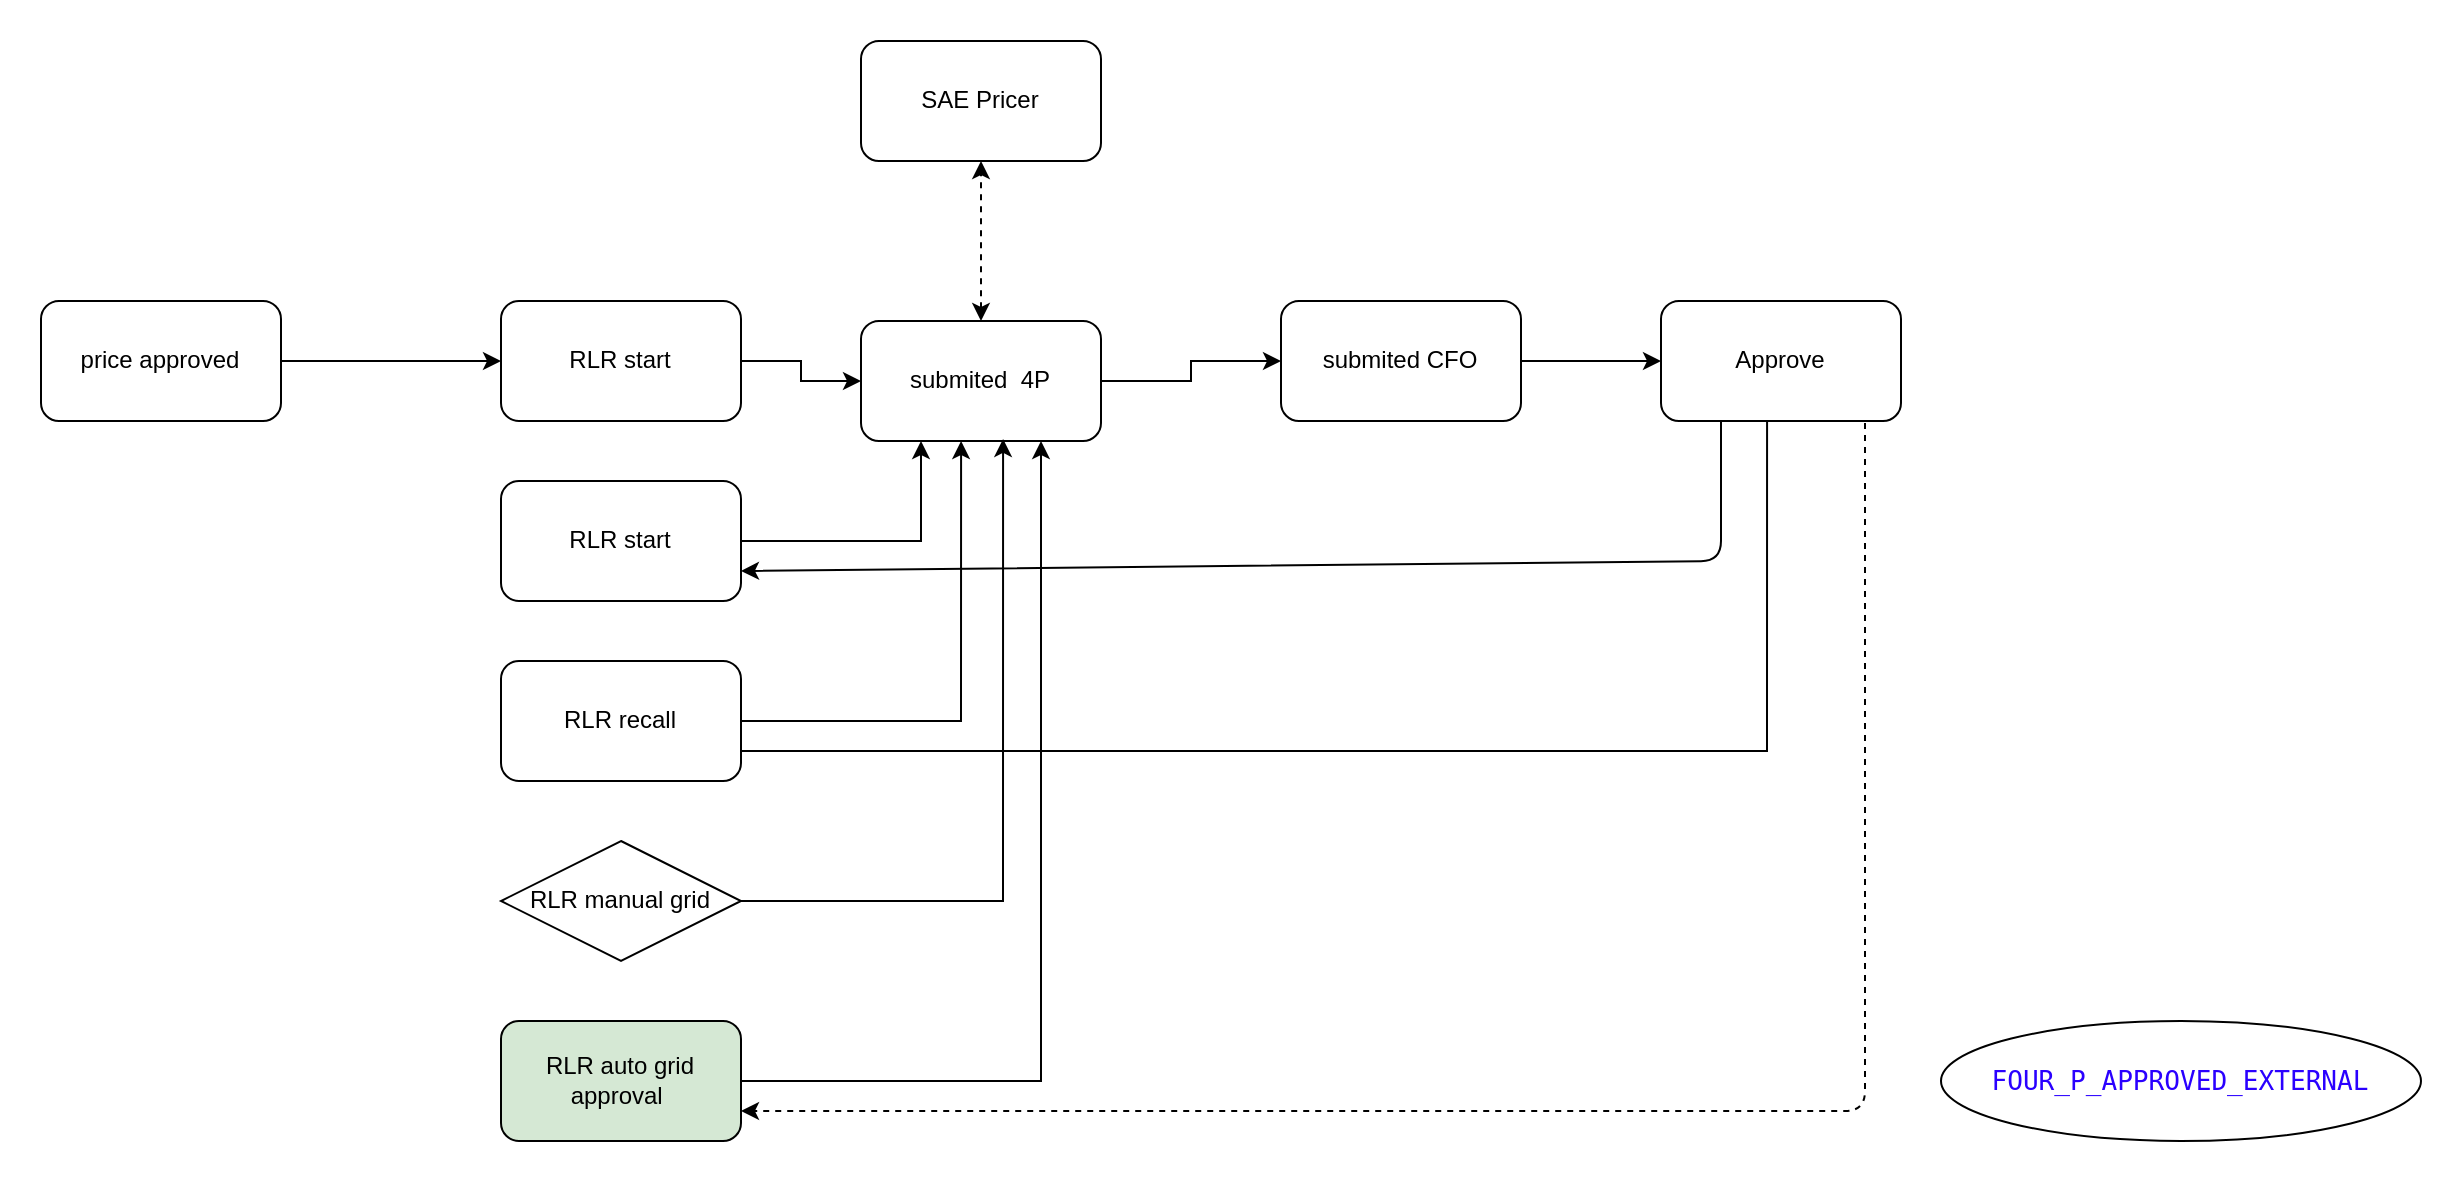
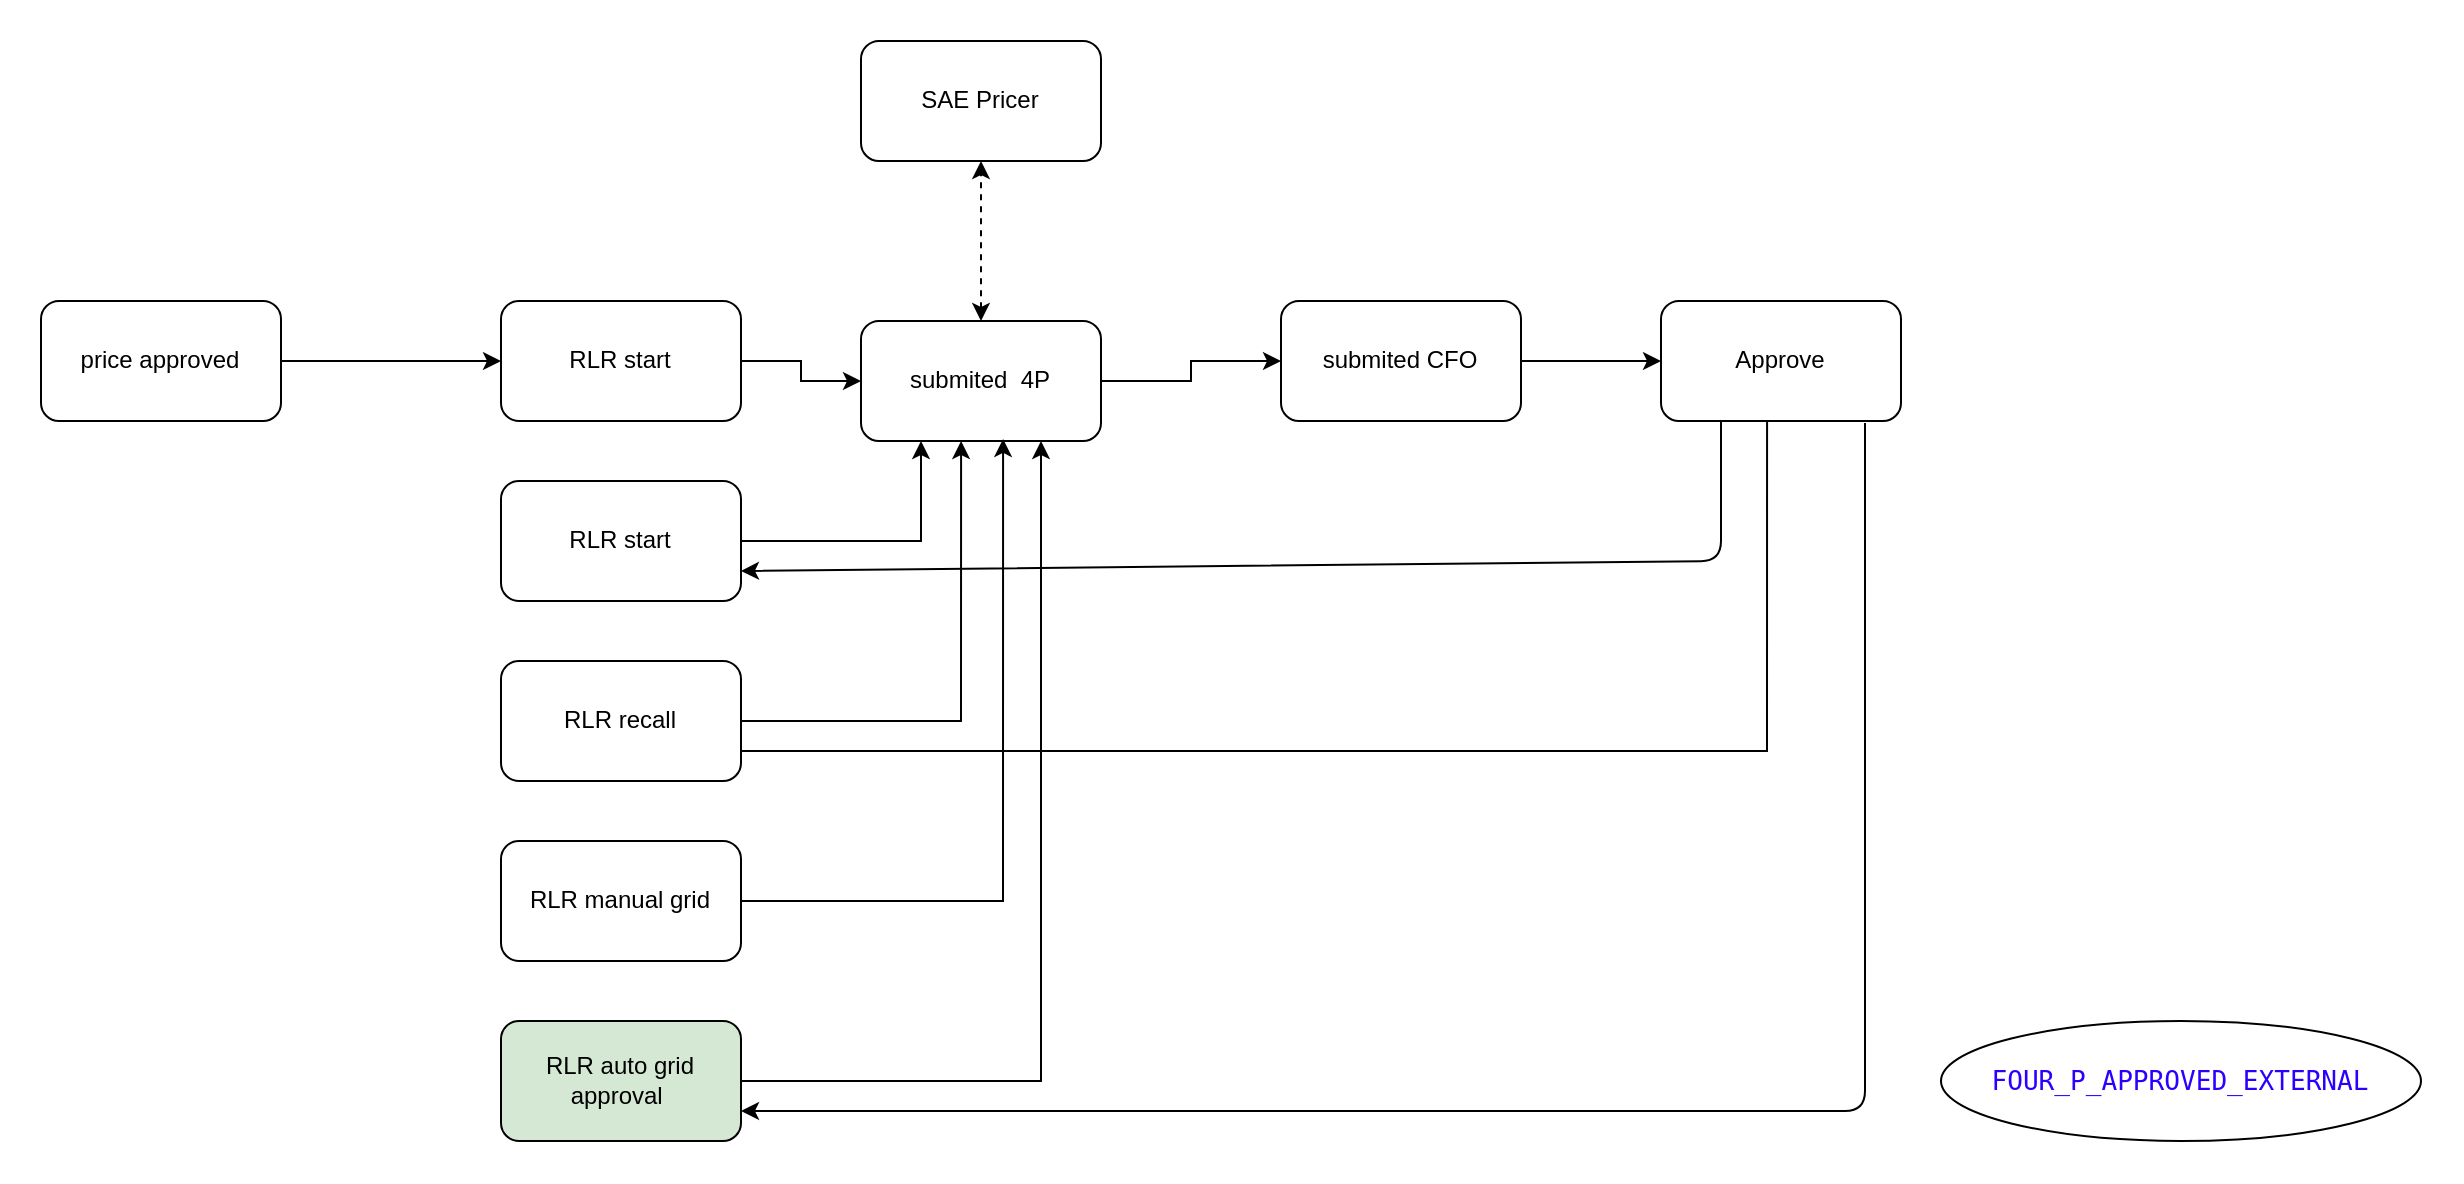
node "RLR manual grid": shape diamond -> rounded rectangle
edge "Approve" -> "RLR auto grid approval": style dashed -> solid
